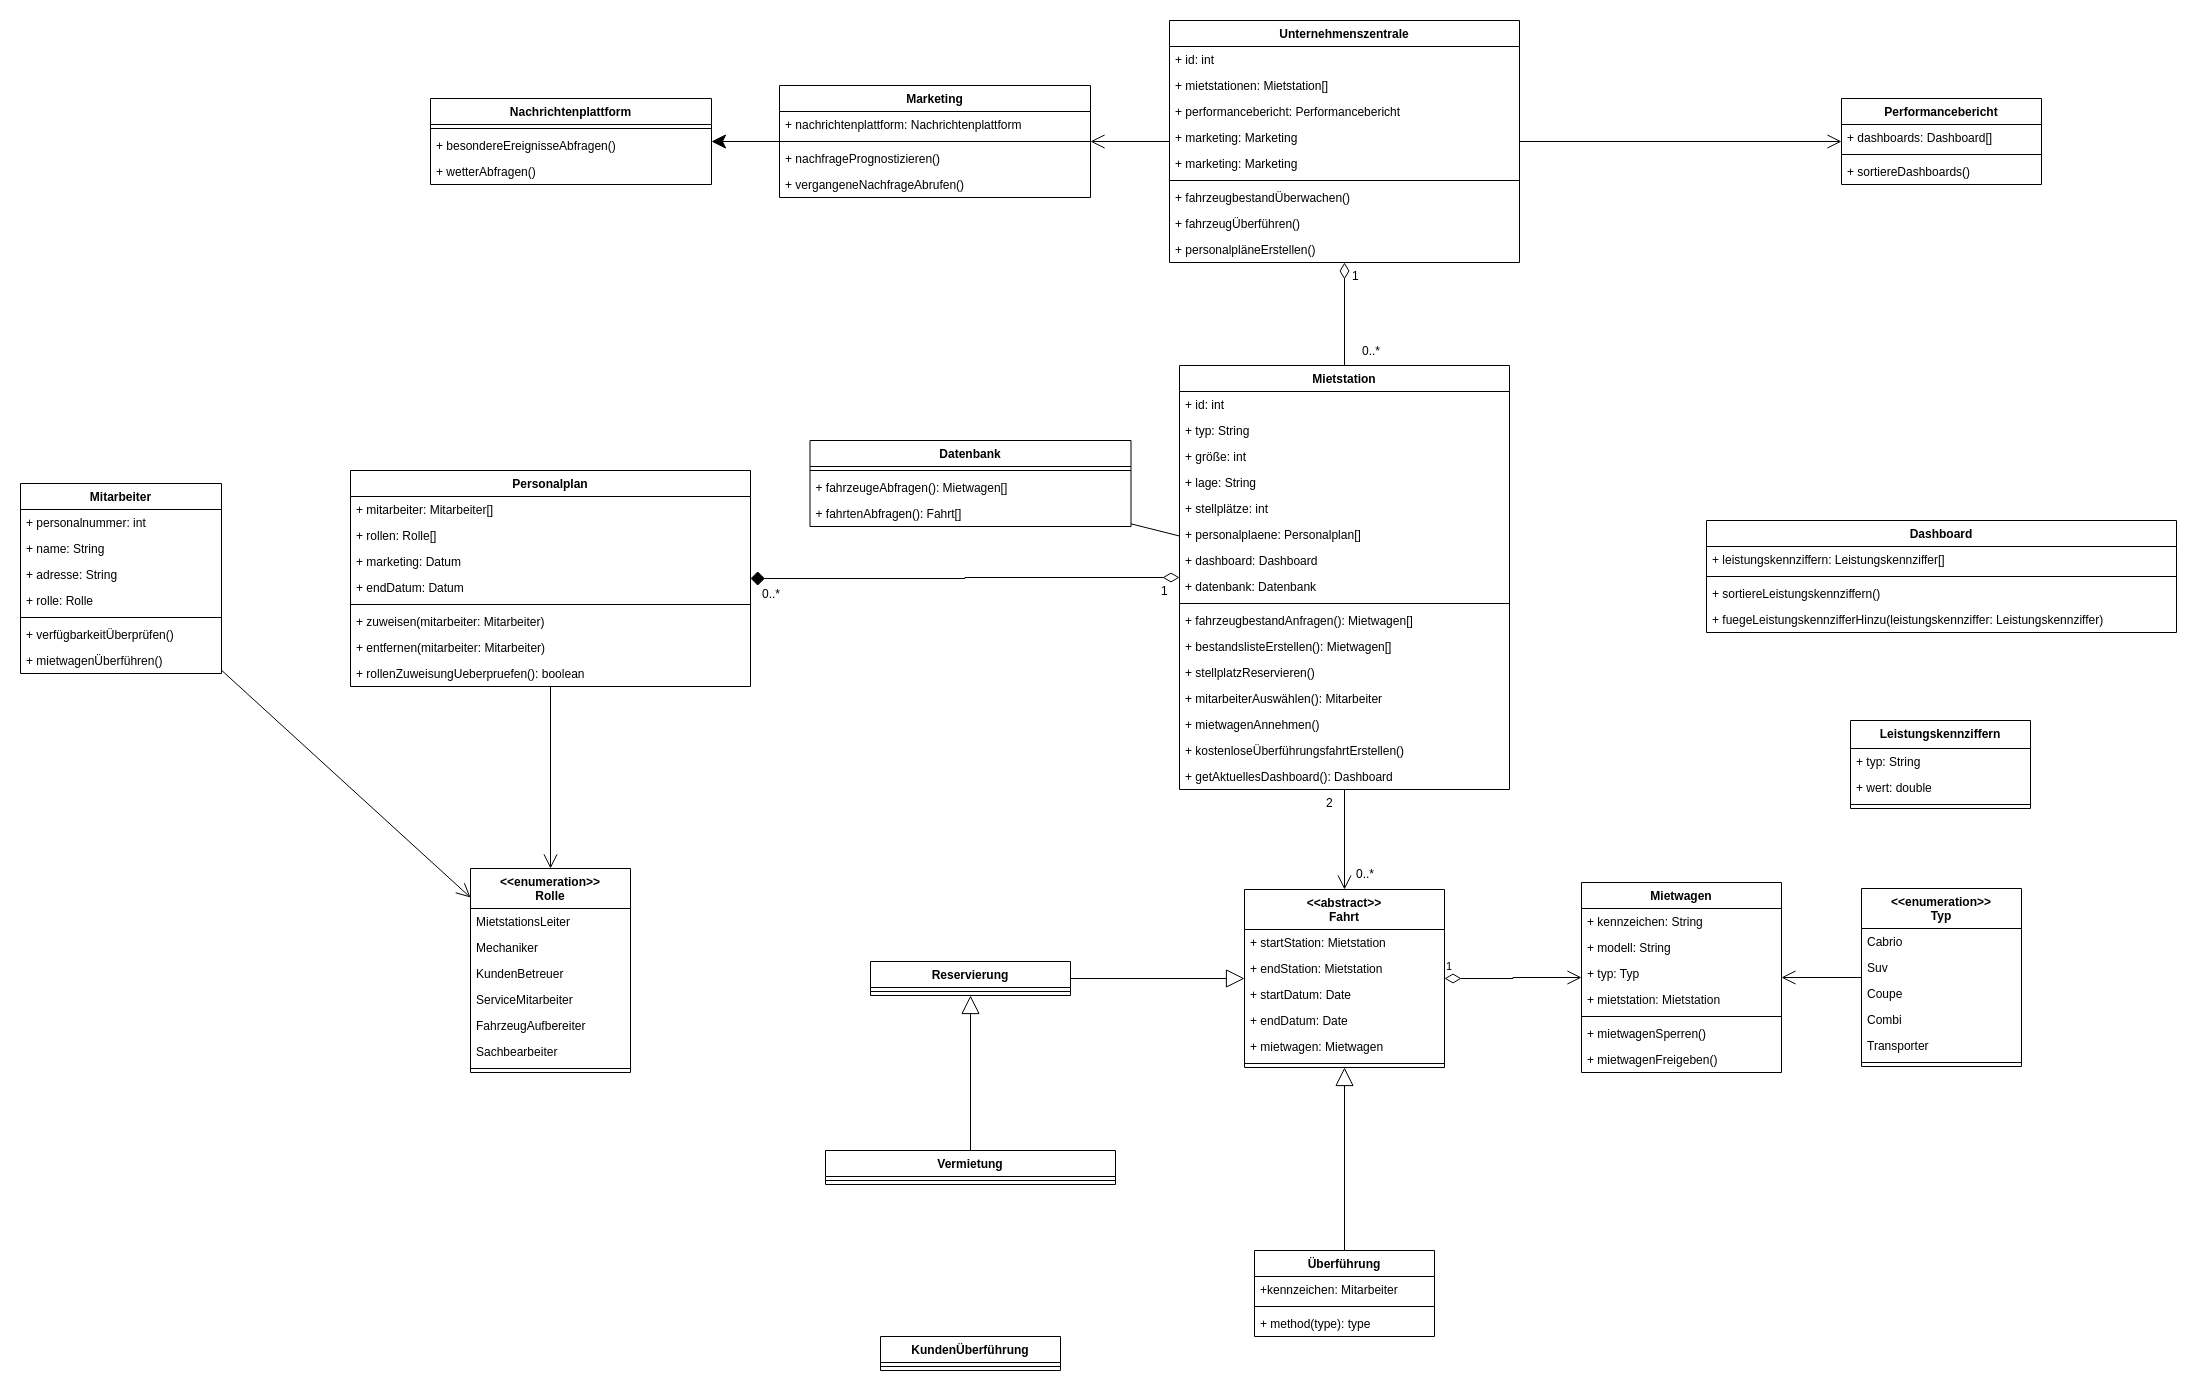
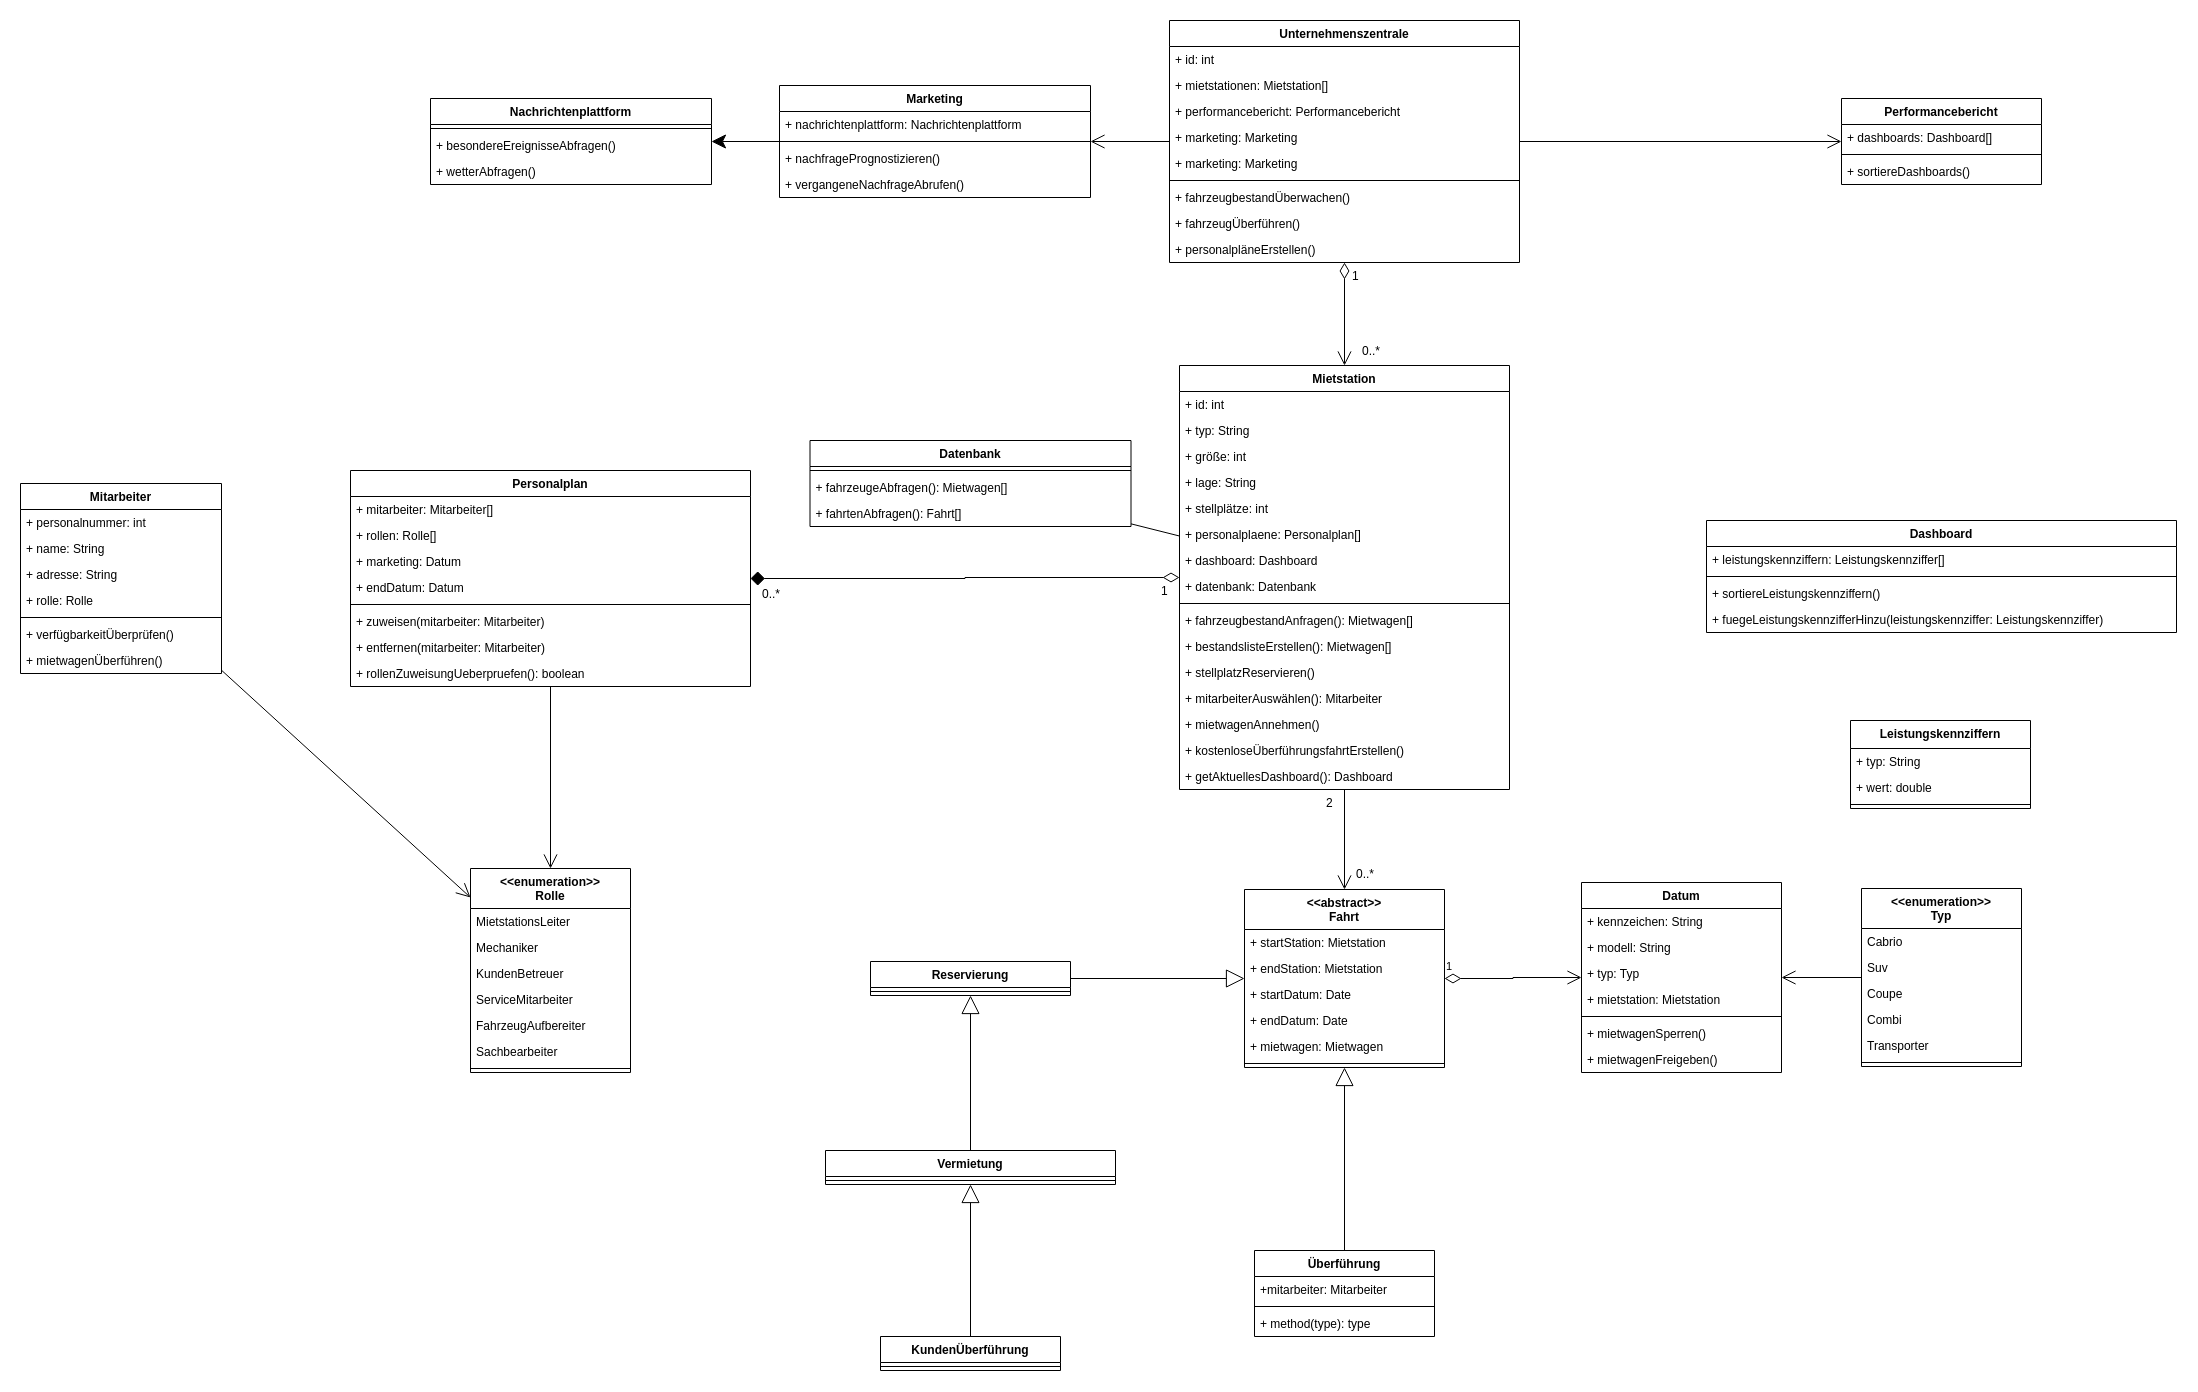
edge "Mietstation" -> "Unternehmenszentrale": arrowhead none -> open
node "Mietwagen": label "Mietwagen" -> "Datum"
edge "KundenÜberführung" -> "Vermietung": added
node "+kennzeichen: Mitarbeiter": label "+kennzeichen: Mitarbeiter" -> "+mitarbeiter: Mitarbeiter"
